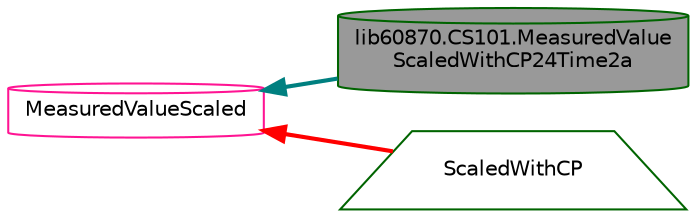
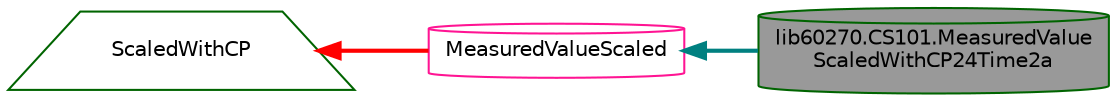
node "lib60870.CS101.MeasuredValue ScaledWithCP24Time2a": label "lib60870.CS101.MeasuredValue ScaledWithCP24Time2a" -> "lib60270.CS101.MeasuredValue ScaledWithCP24Time2a"
edge "ScaledWithCP" -> "MeasuredValueScaled": reversed
